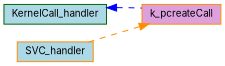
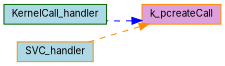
edge "k_pcreateCall" -> "KernelCall_handler": reversed
